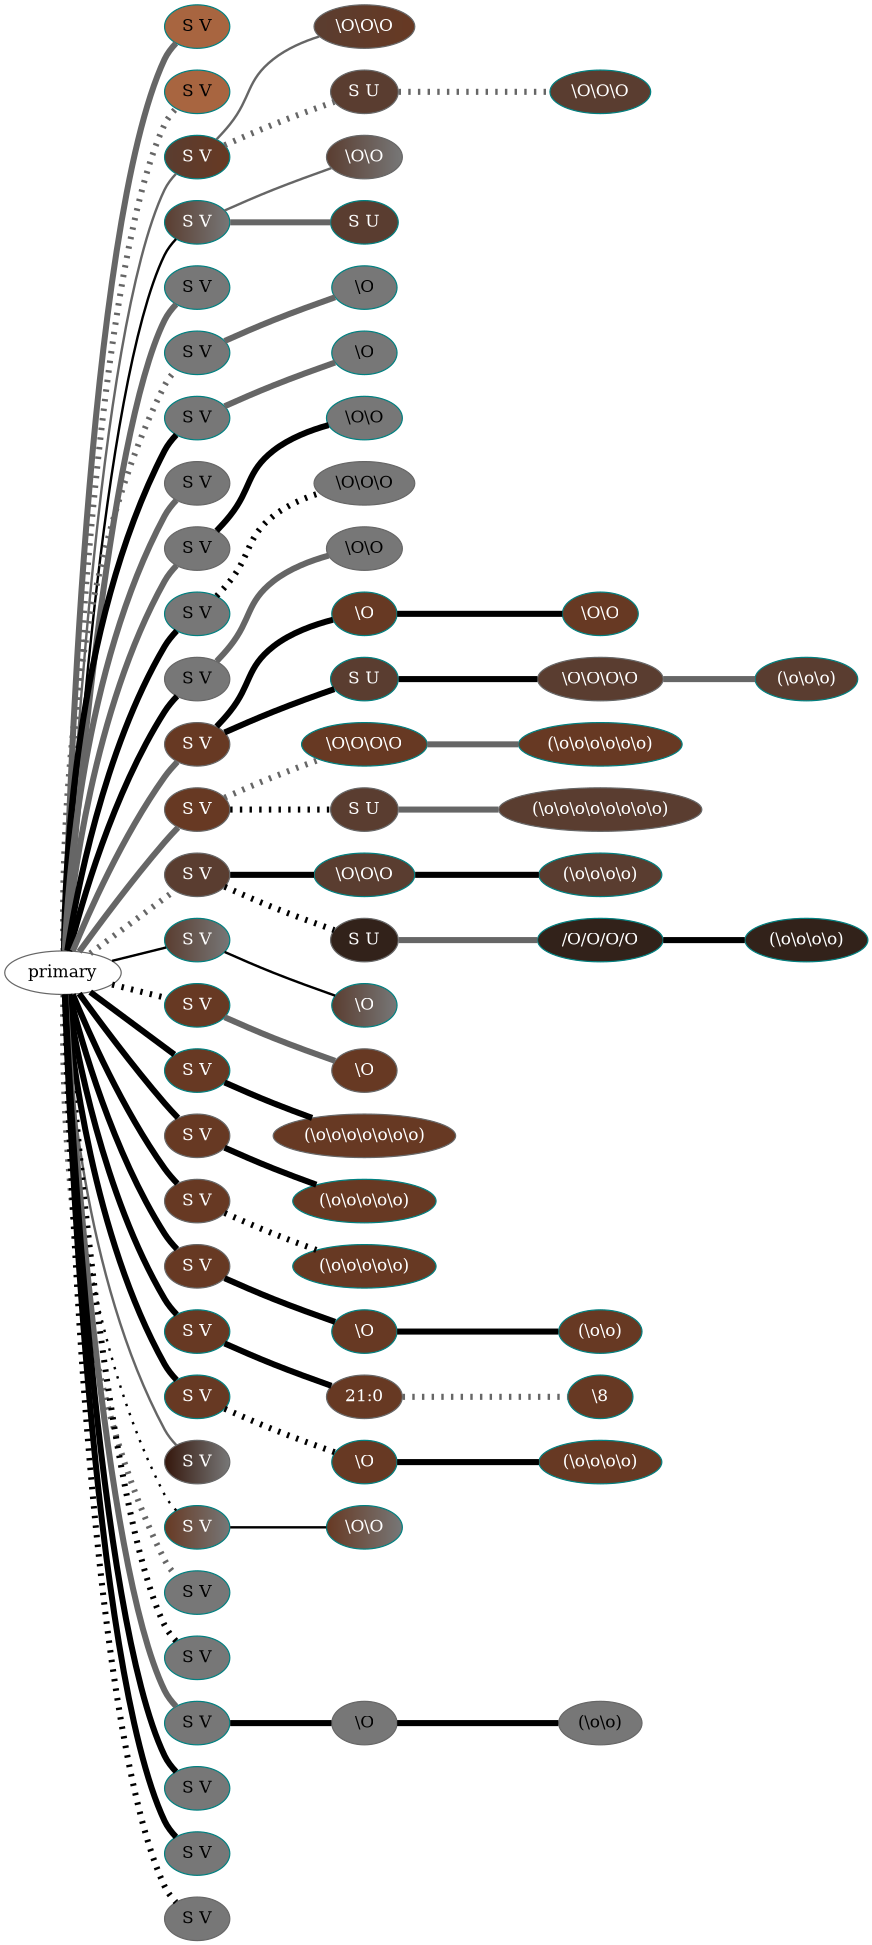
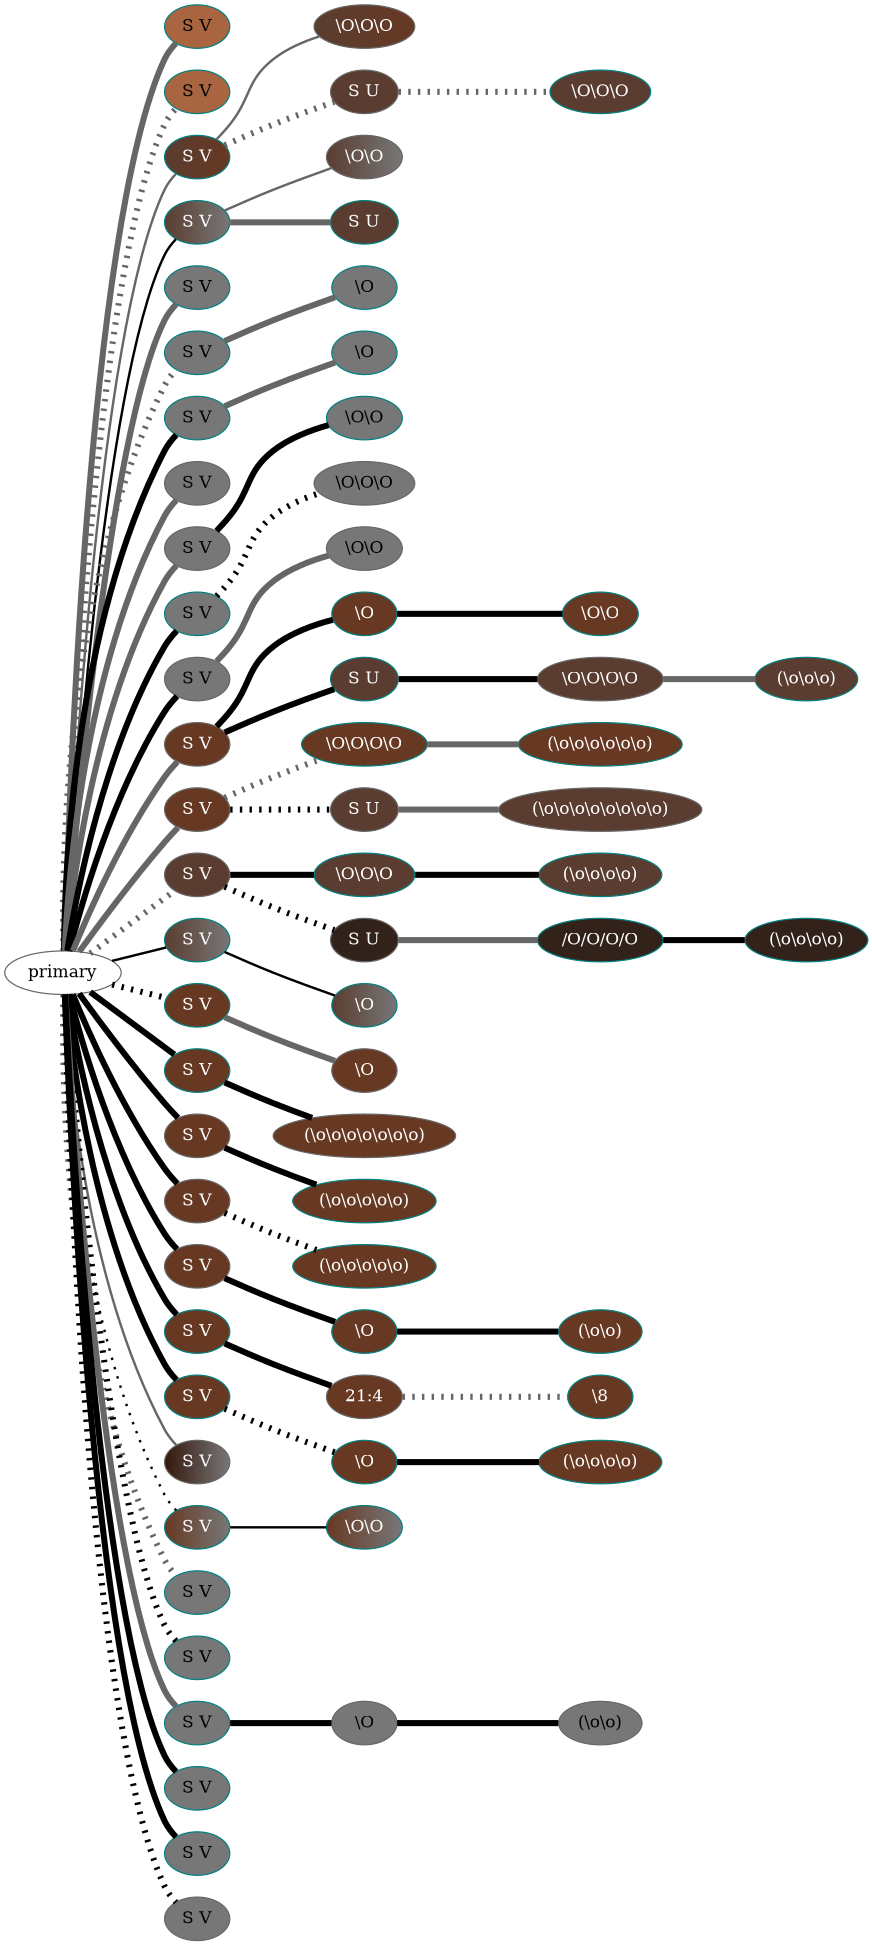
node "21:0": label "21:0" -> "21:4"
